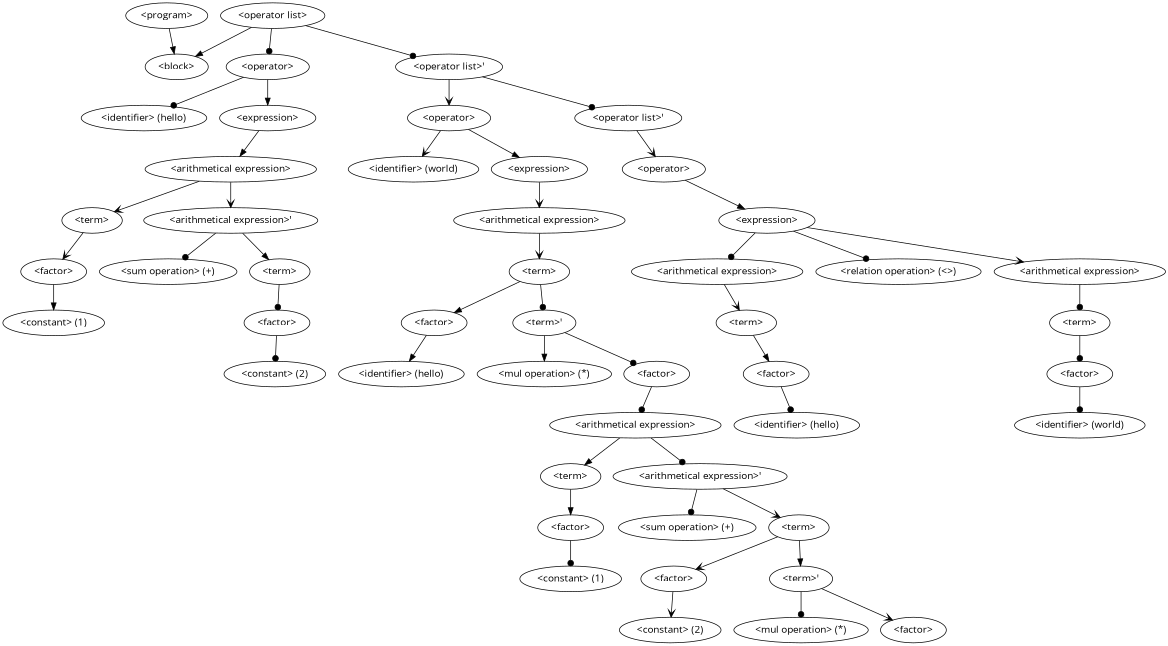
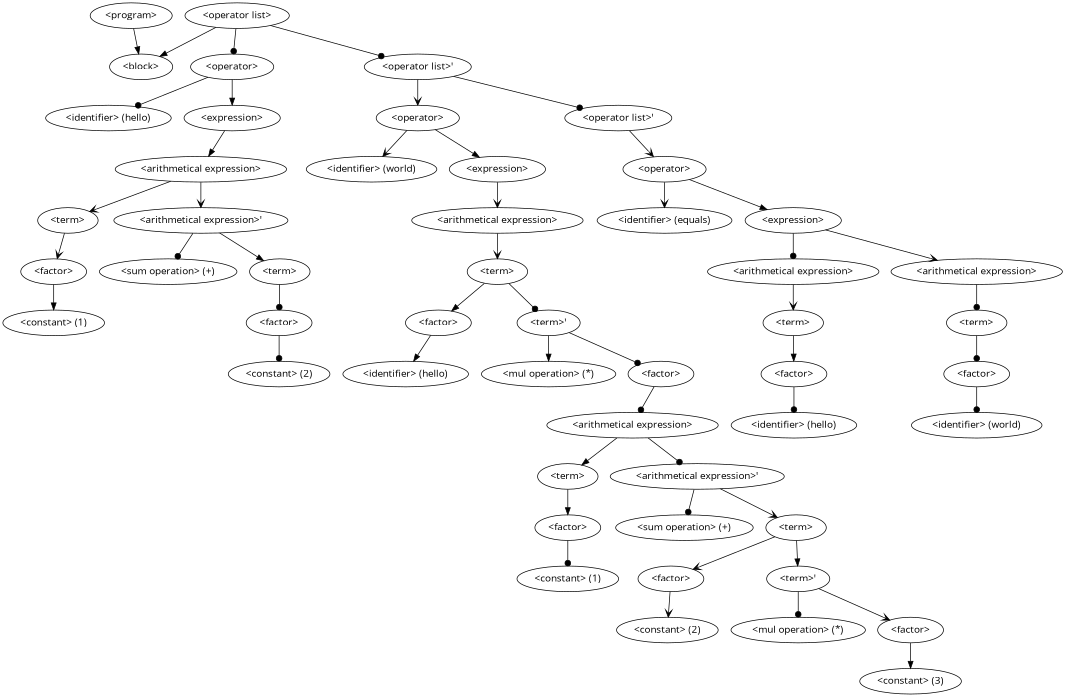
node "<identifier> (equals)": added
node "<relation operation> (<>)": removed
node "<constant> (3)": added
